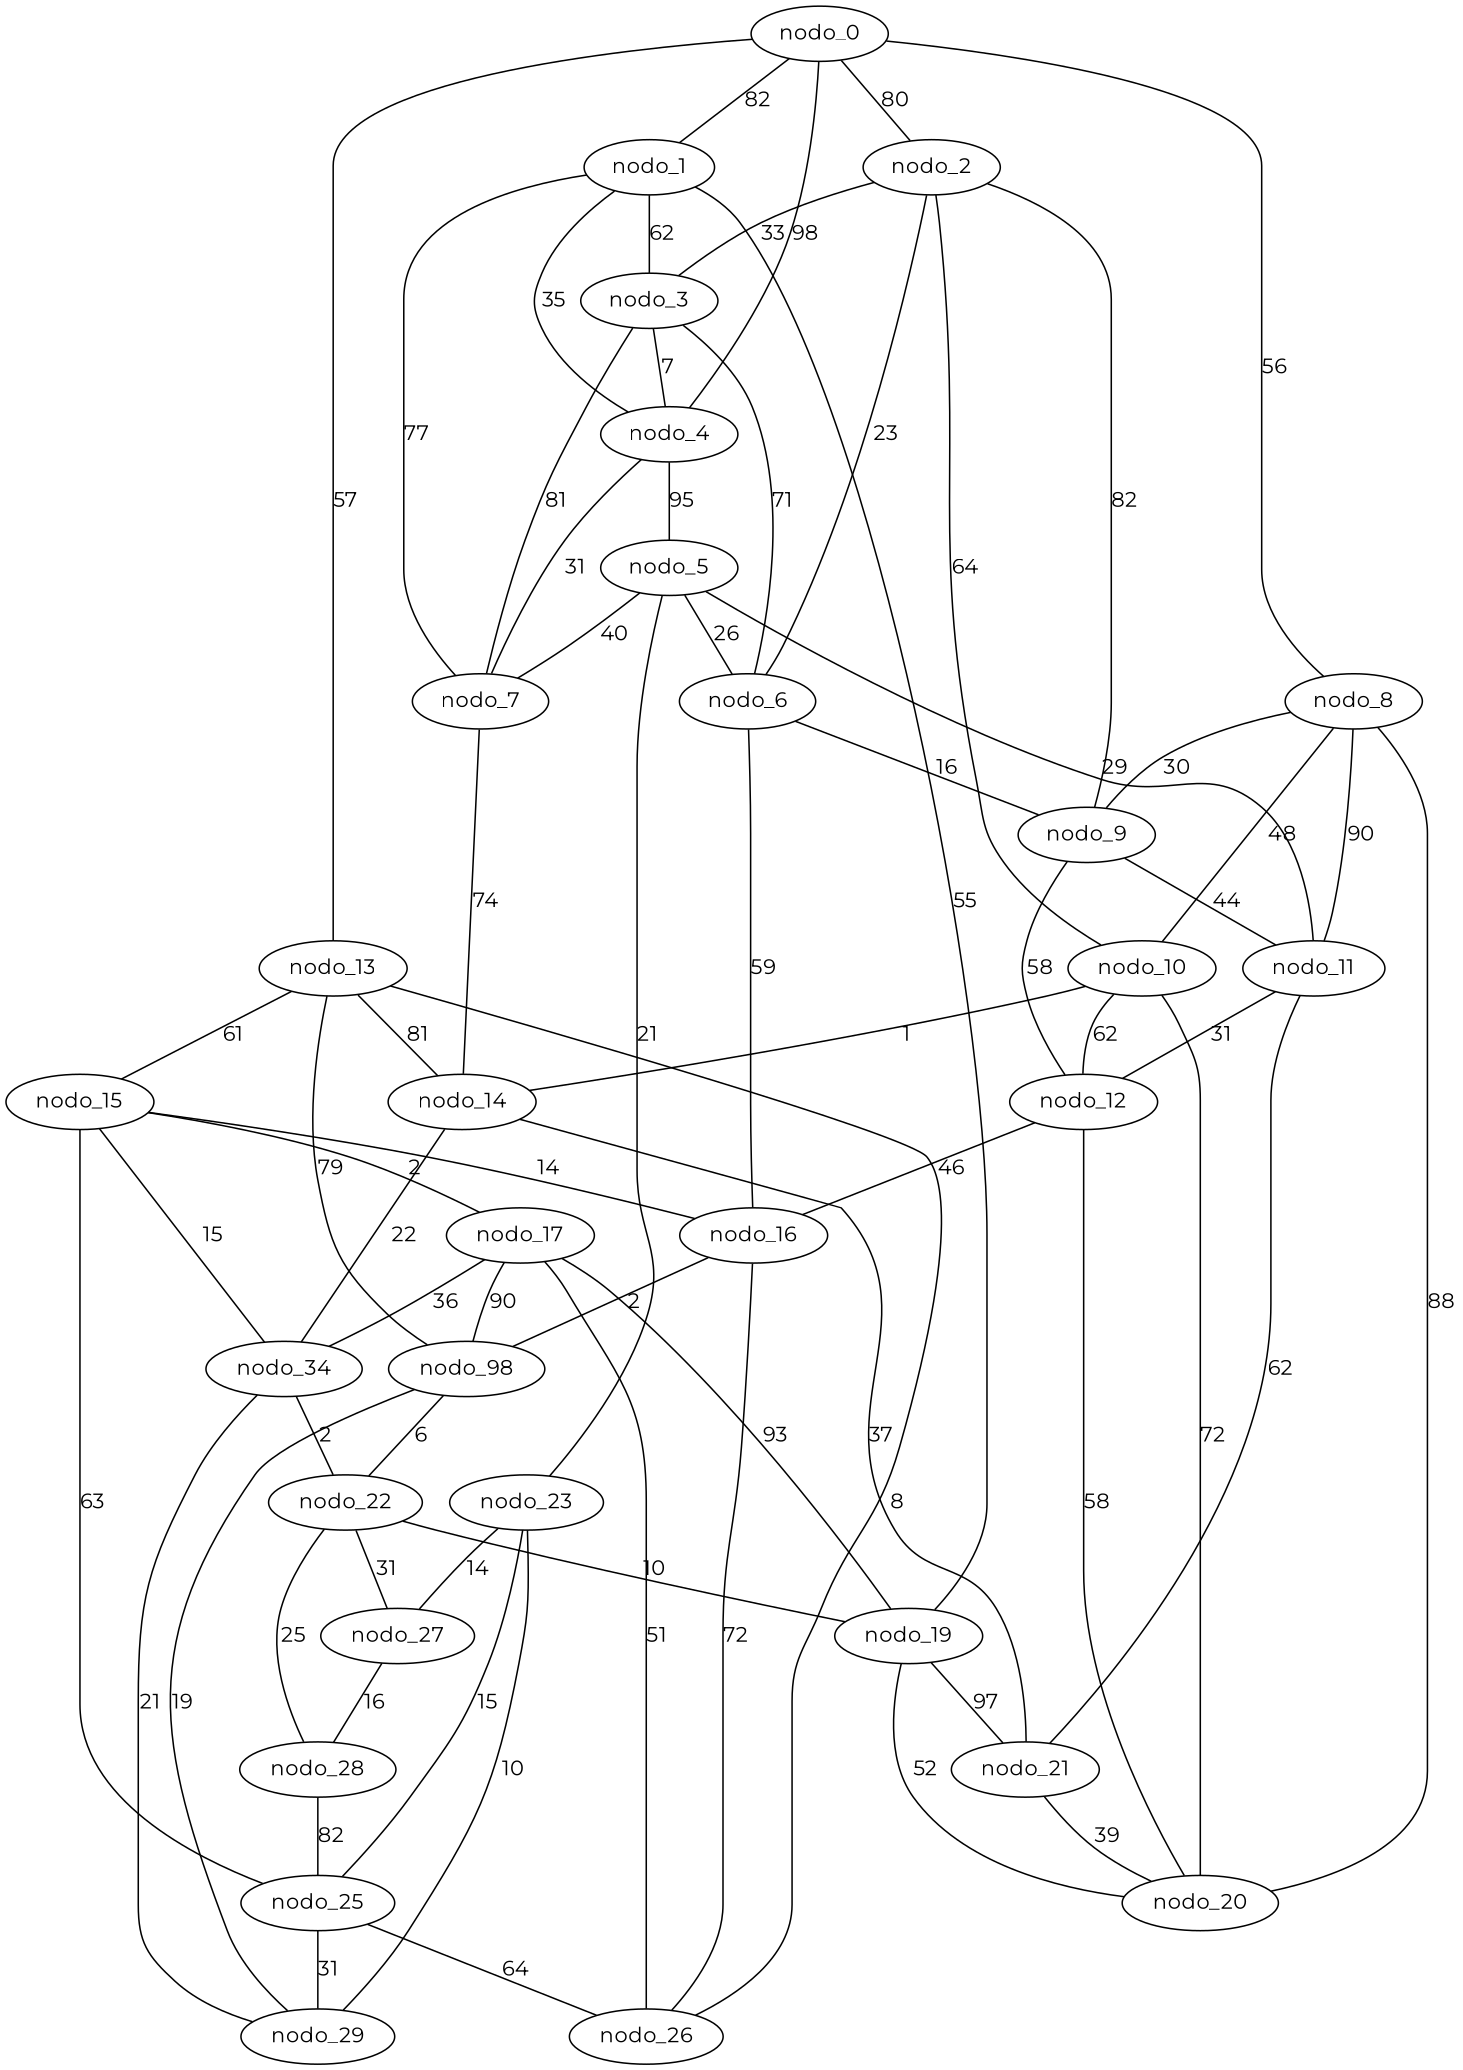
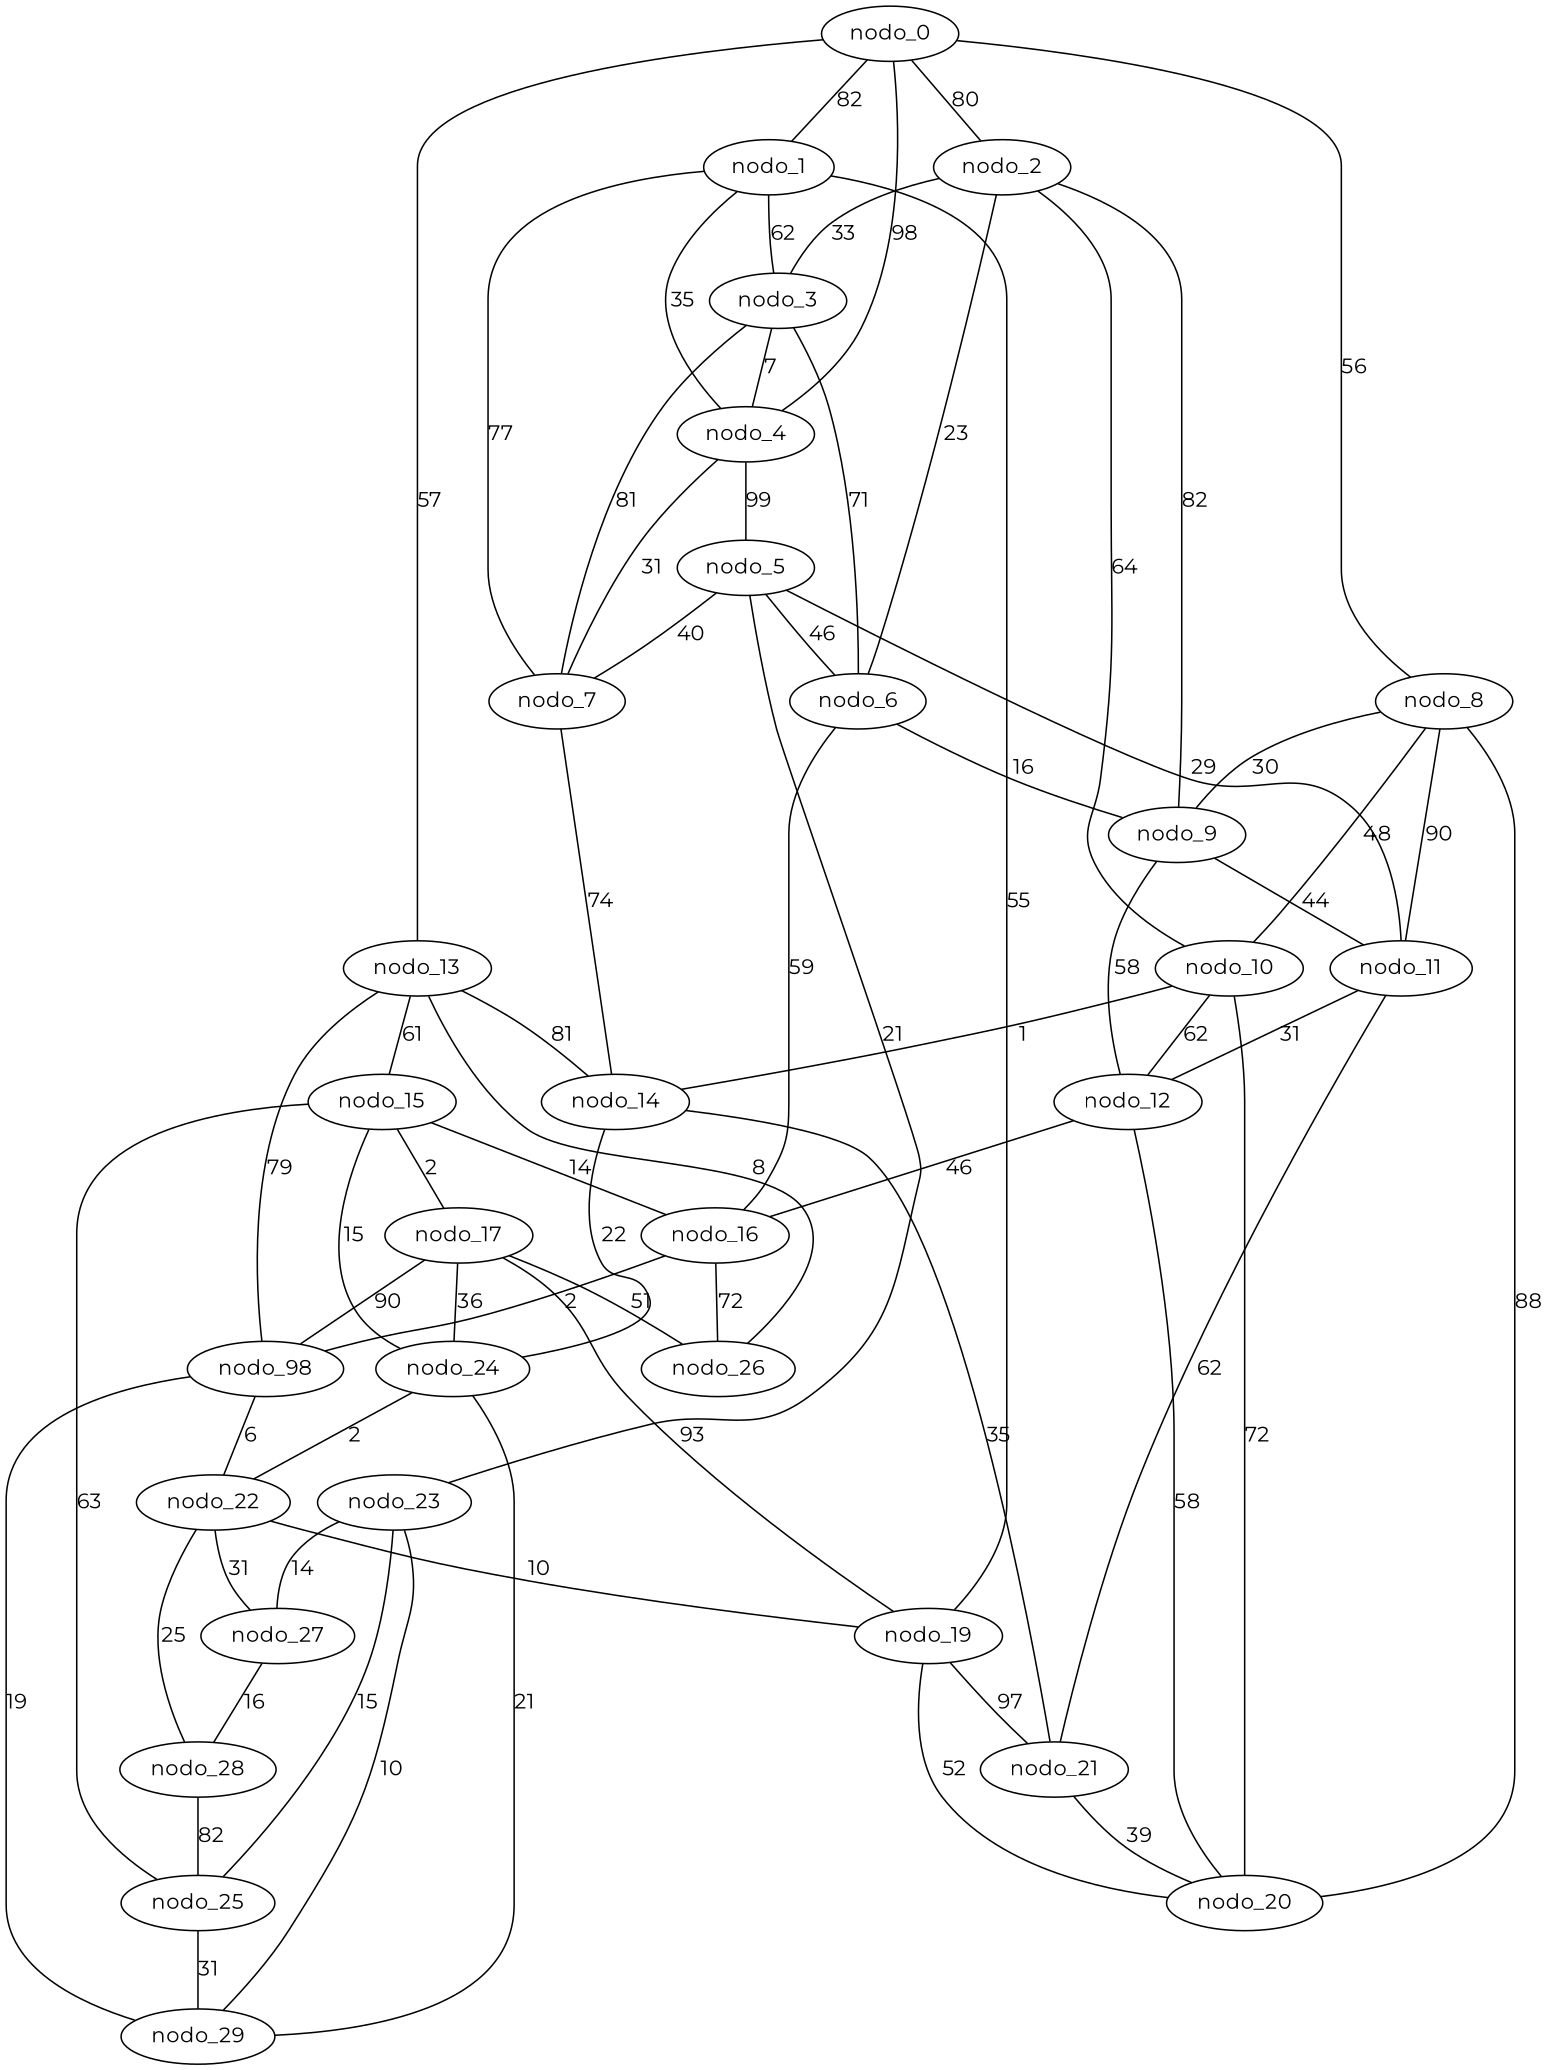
edge "nodo_4" -- "nodo_5": label "95" -> "99"
edge "nodo_5" -- "nodo_6": label "26" -> "46"
node "nodo_34": label "nodo_34" -> "nodo_24"
edge "nodo_14" -- "nodo_21": label "37" -> "35"
edge "nodo_25" -- "nodo_26": removed, label "64"
